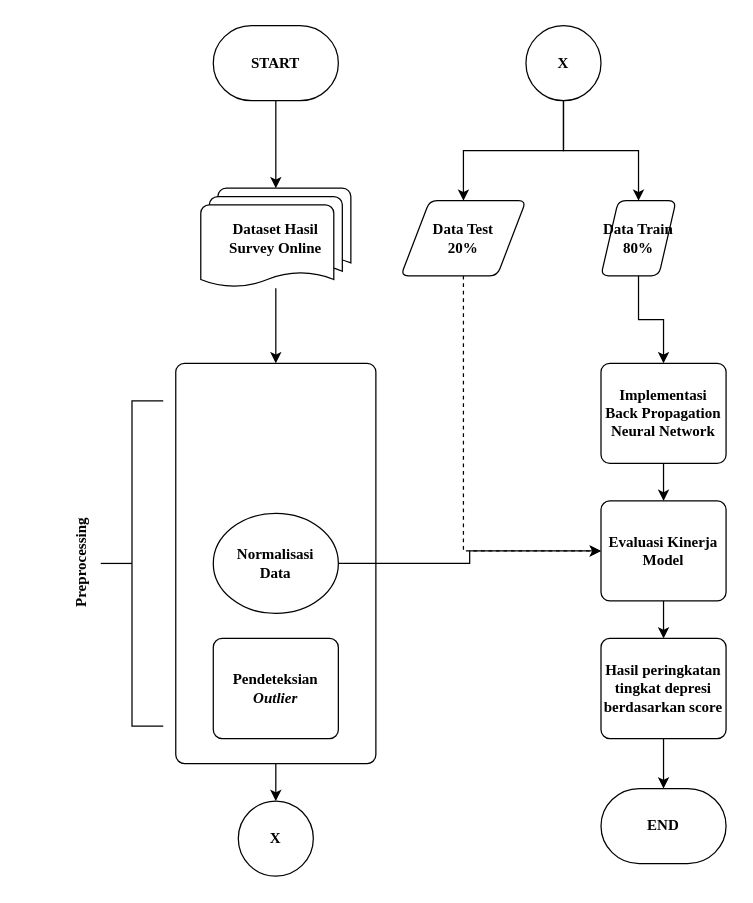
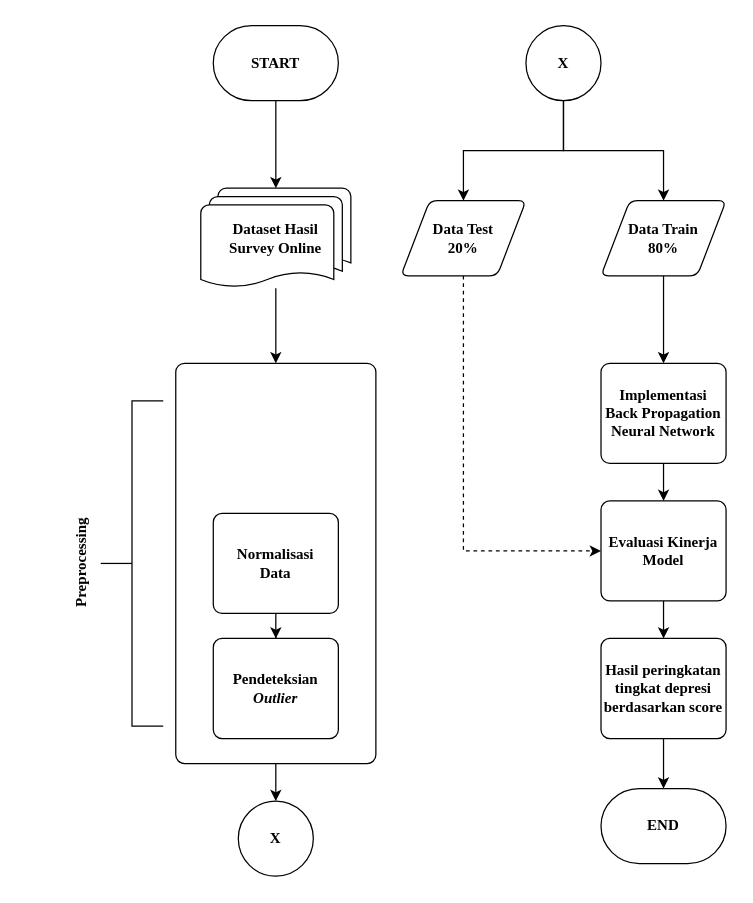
node "Data Train 80%": size 75x75 -> 125x75
node "Normalisasi Data": shape ellipse -> rounded rectangle
edge "Normalisasi Data" -> "Evaluasi Kinerja Model": now "Normalisasi Data" -> "Pendeteksian Outlier"
